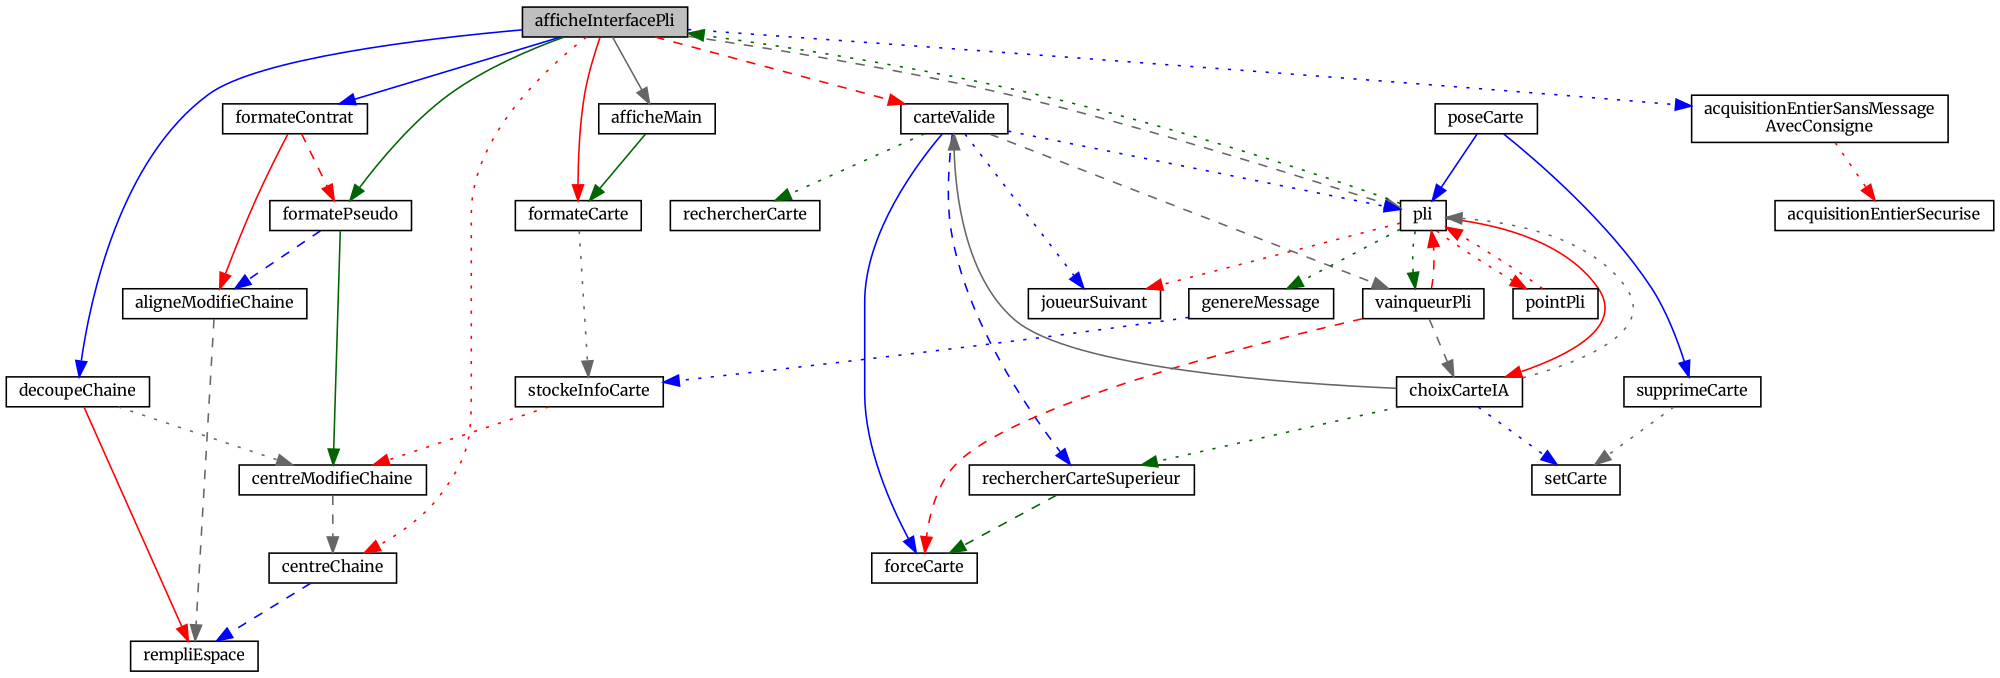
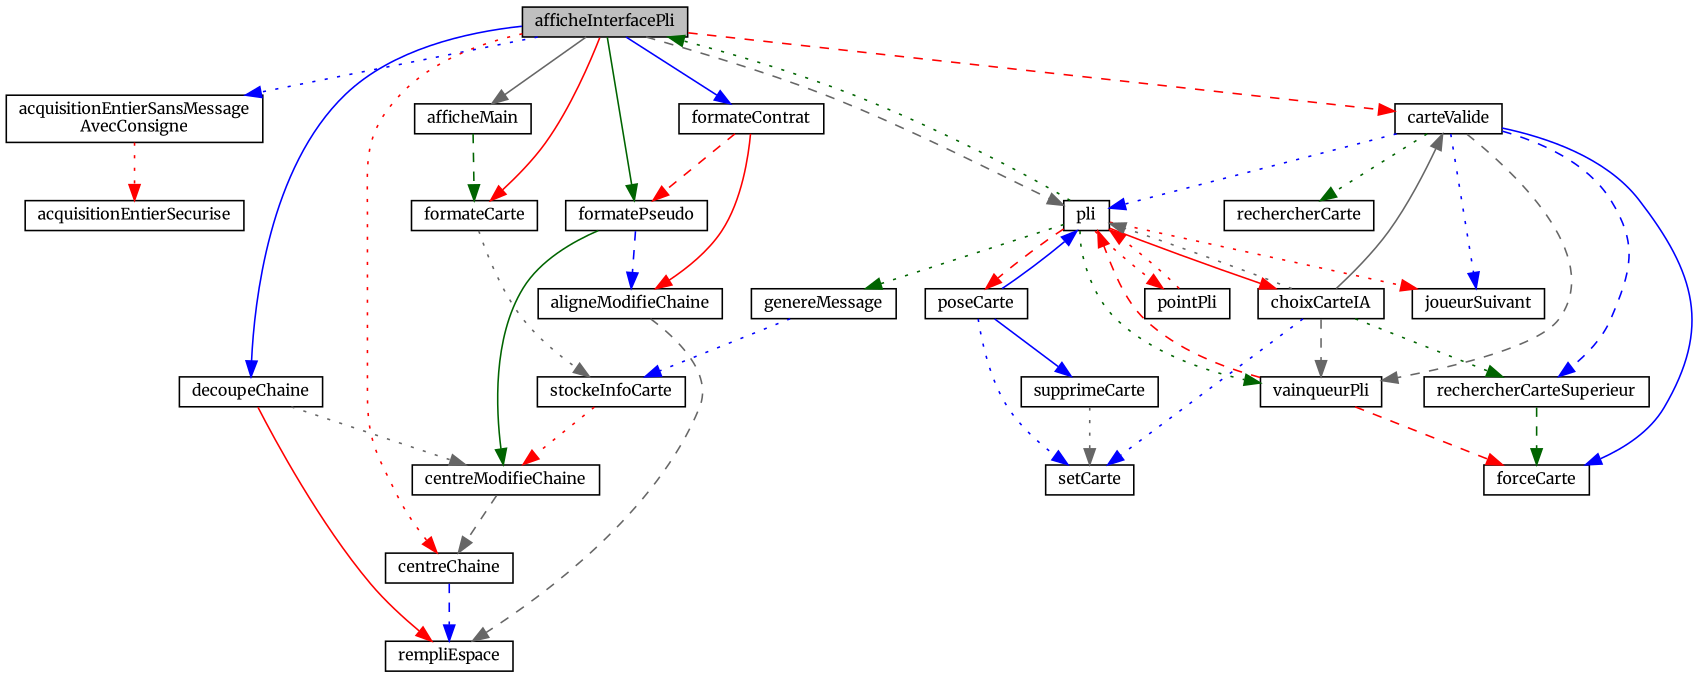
edge "afficheMain" -> "formateCarte": style solid -> dashed
edge "pli" -> "poseCarte": added
edge "vainqueurPli" -> "choixCarteIA": reversed
edge "poseCarte" -> "setCarte": added
